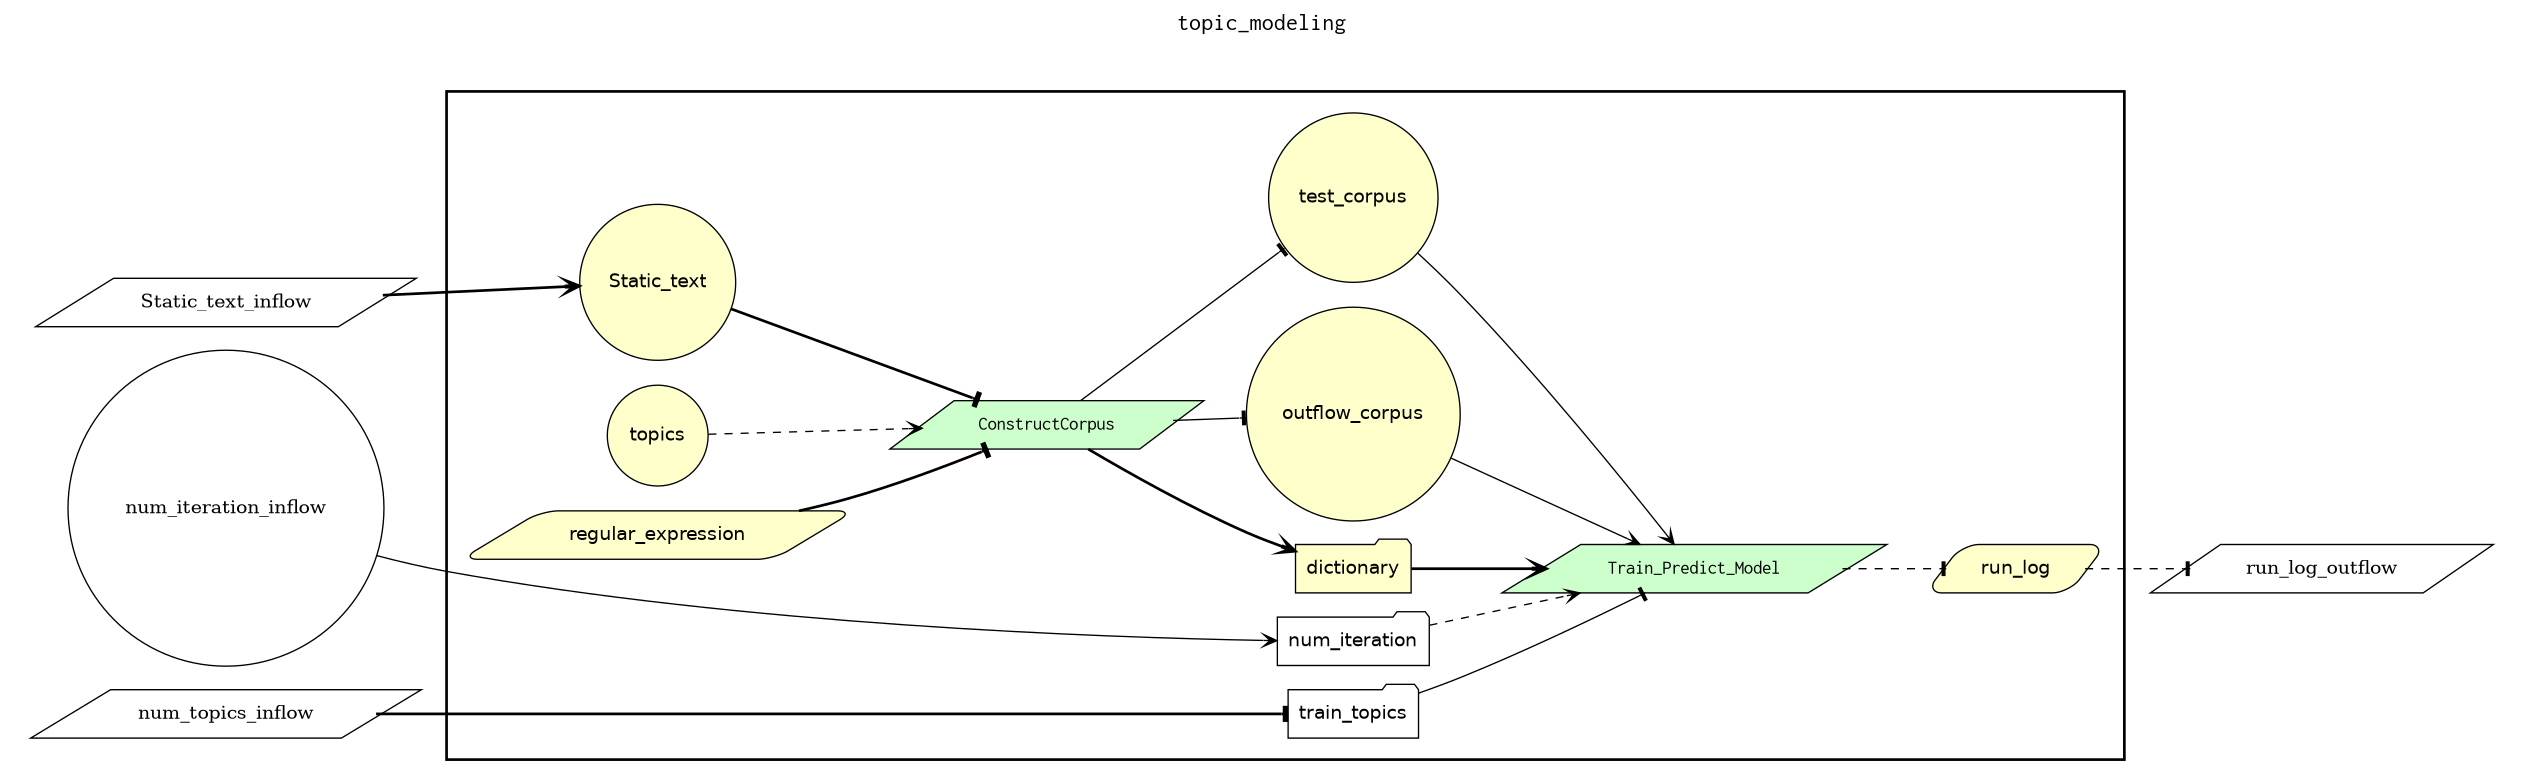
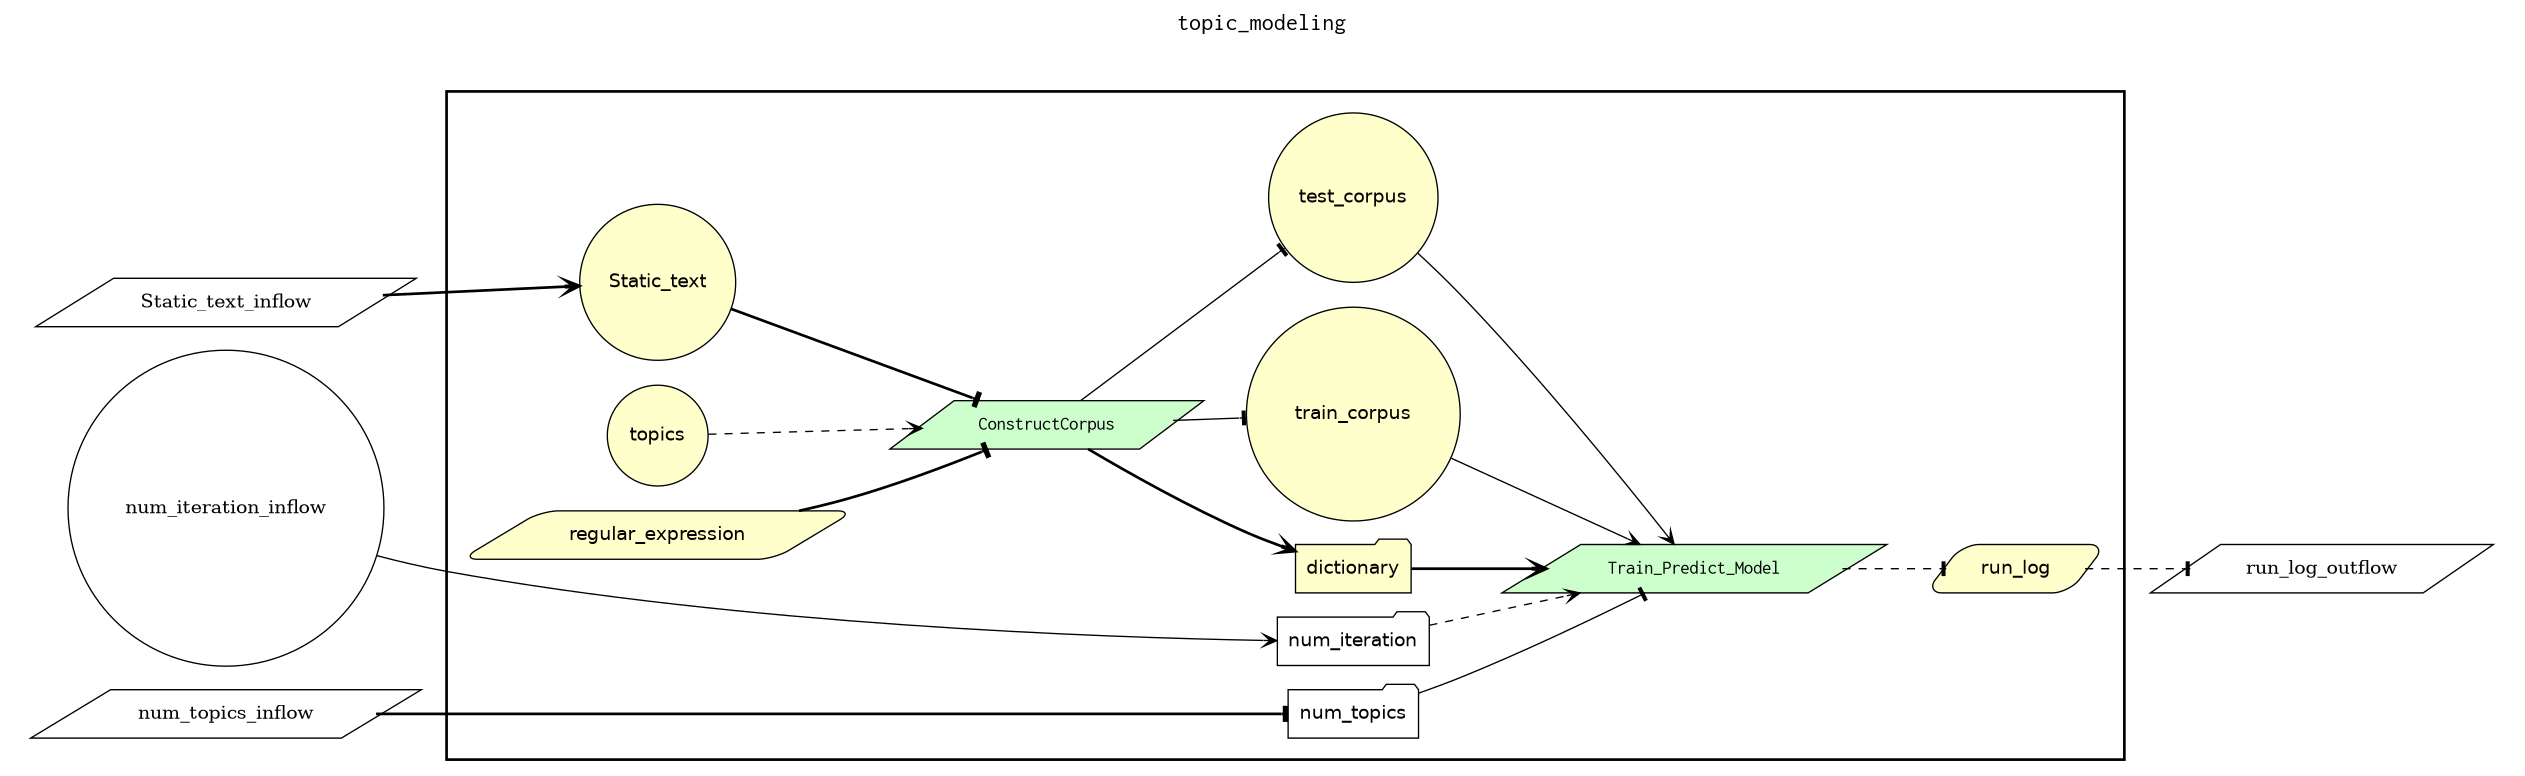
node "outflow_corpus": label "outflow_corpus" -> "train_corpus"
node "train_topics": label "train_topics" -> "num_topics"
